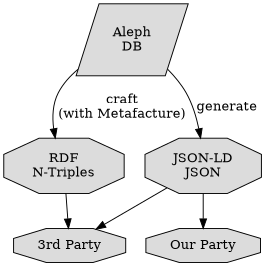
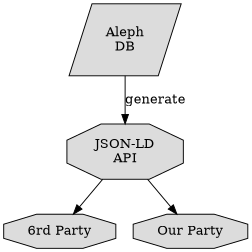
node "RDF N-Triples": removed
node "JSON-LD JSON": label "JSON-LD JSON" -> "JSON-LD API"
node "3rd Party": label "3rd Party" -> "6rd Party"
